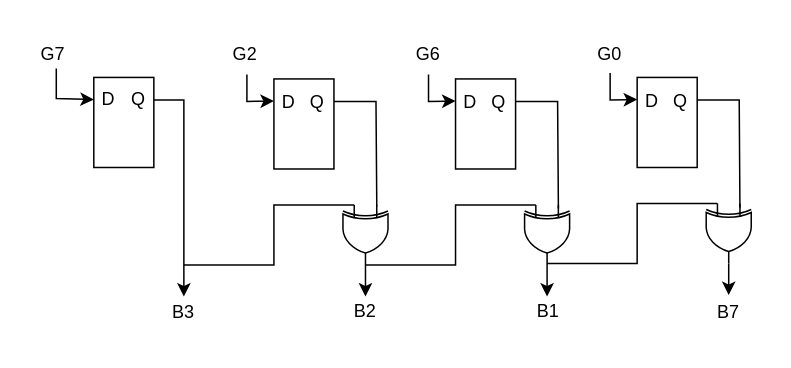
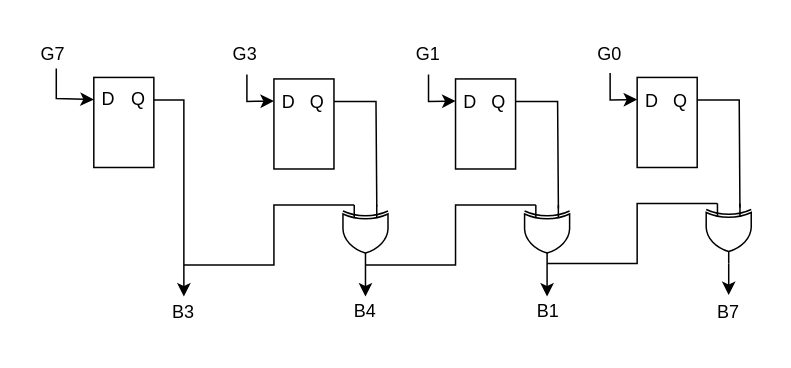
node "G2": label "G2" -> "G3"
node "G6": label "G6" -> "G1"
node "B2": label "B2" -> "B4"
